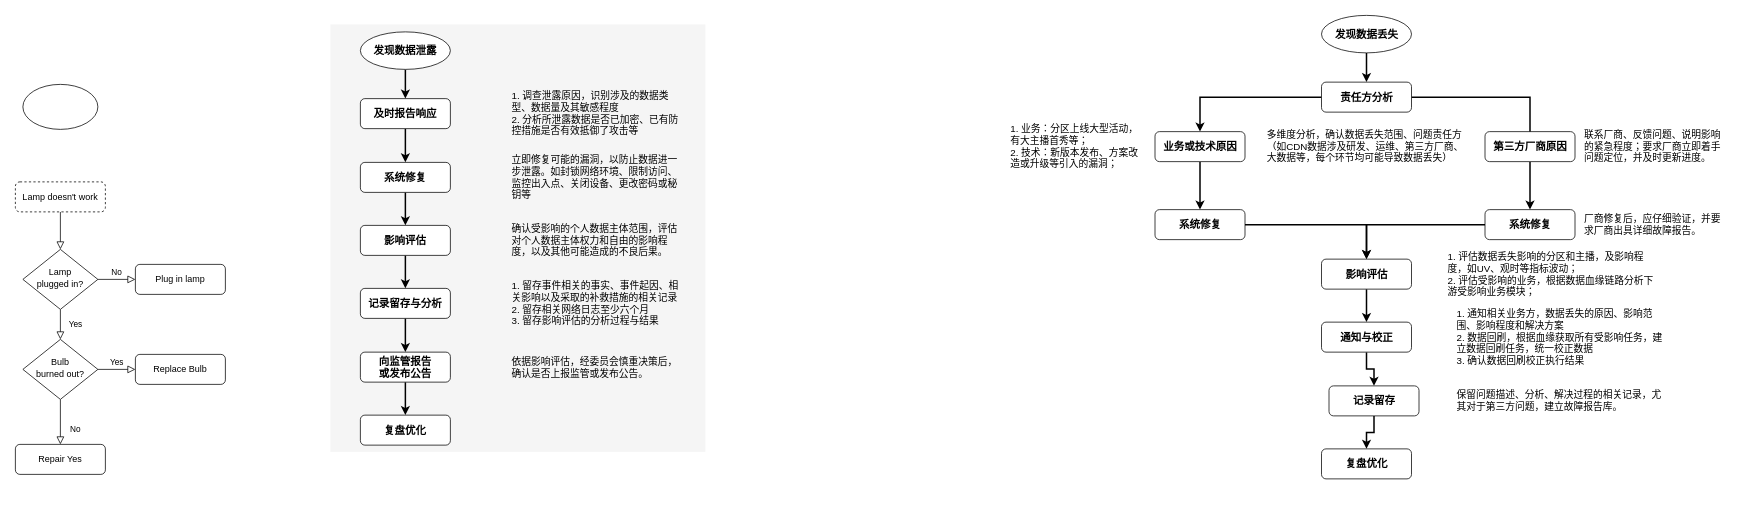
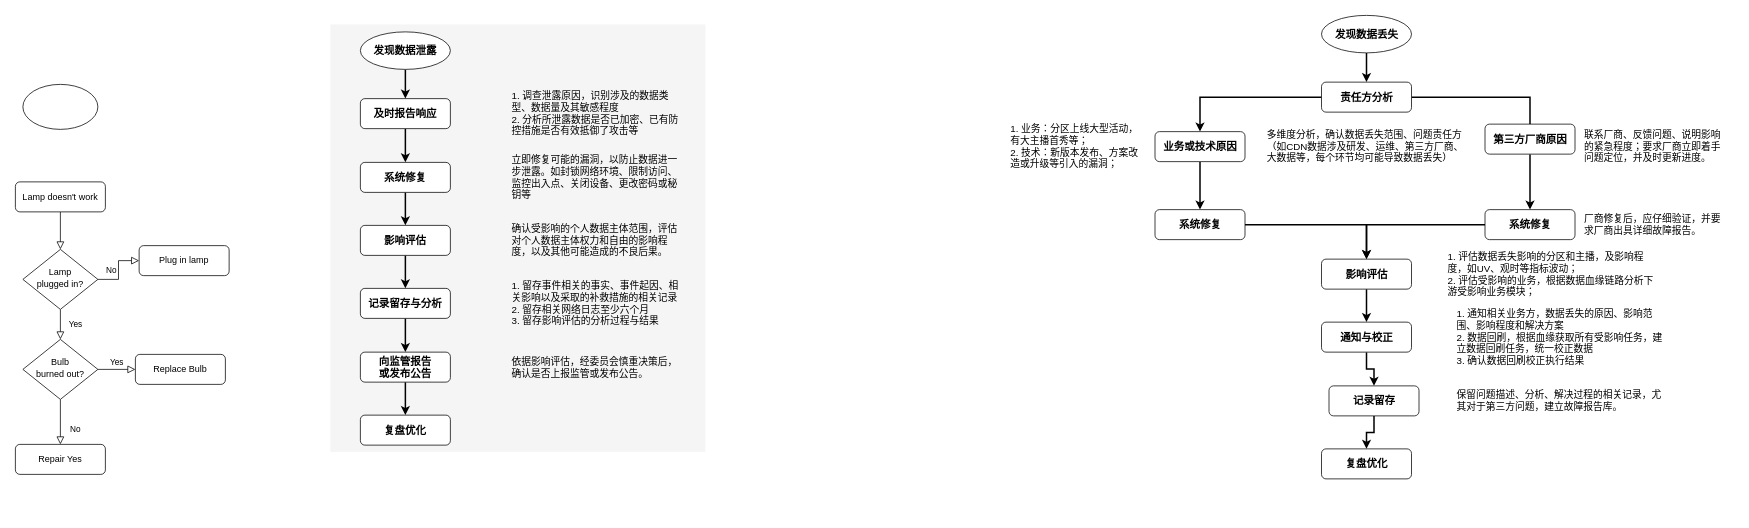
node "第三方厂商原因": moved (1530, 147) -> (1530, 139)
node "Lamp doesn't work": style dashed -> solid
node "Plug in lamp": moved (180, 279) -> (184, 261)
